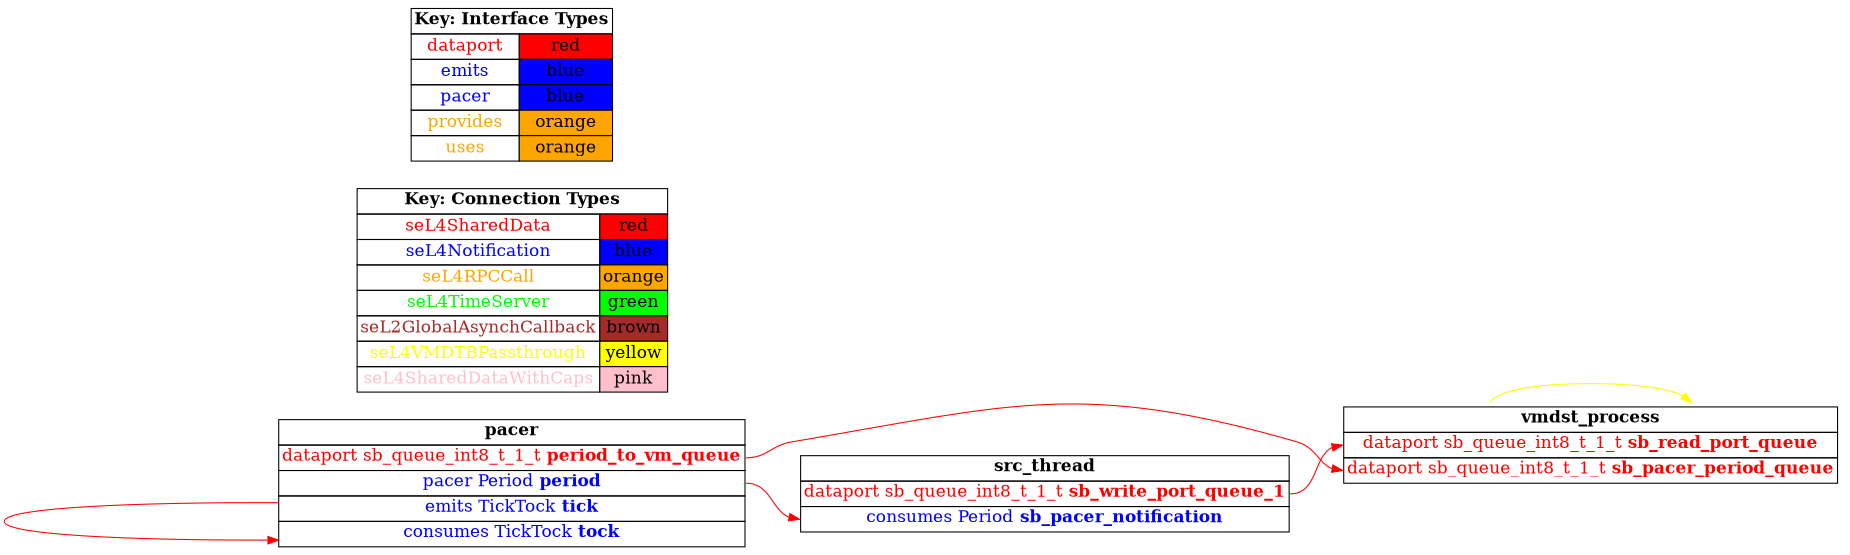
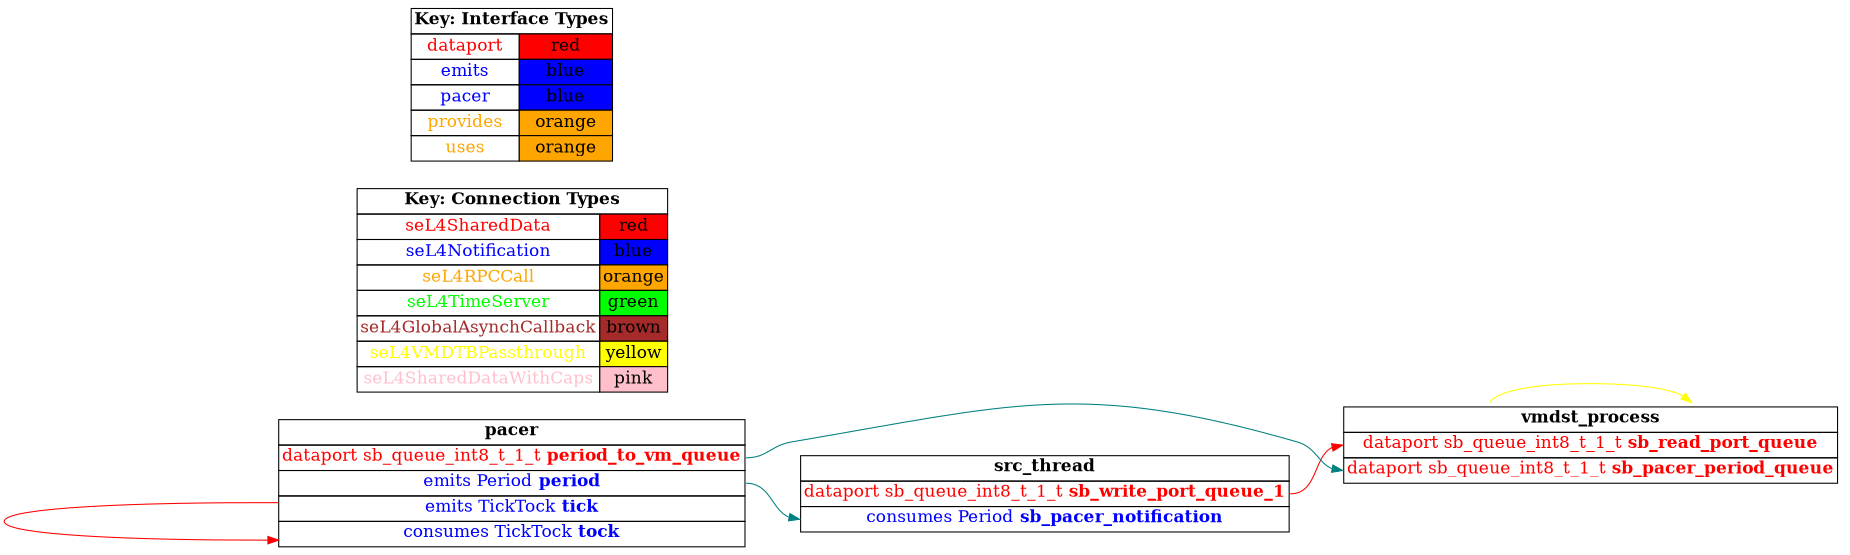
node "Key: Connection Types": text "seL2GlobalAsynchCallback" -> "seL4GlobalAsynchCallback"
edge "pacer" -> "vmdst_process": color red -> teal
node "pacer": text "pacer Period" -> "emits Period"
edge "pacer" -> "src_thread": color red -> teal
